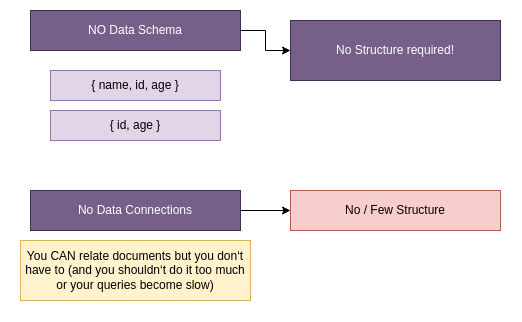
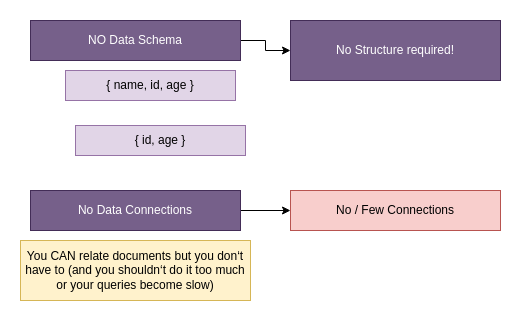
node "NO Data Schema": moved (136, 31) -> (136, 41)
node "{ name, id, age }": moved (136, 86) -> (151, 86)
node "{ id, age }": moved (136, 126) -> (161, 141)
node "No / Few Structure": label "No / Few Structure" -> "No / Few Connections"
